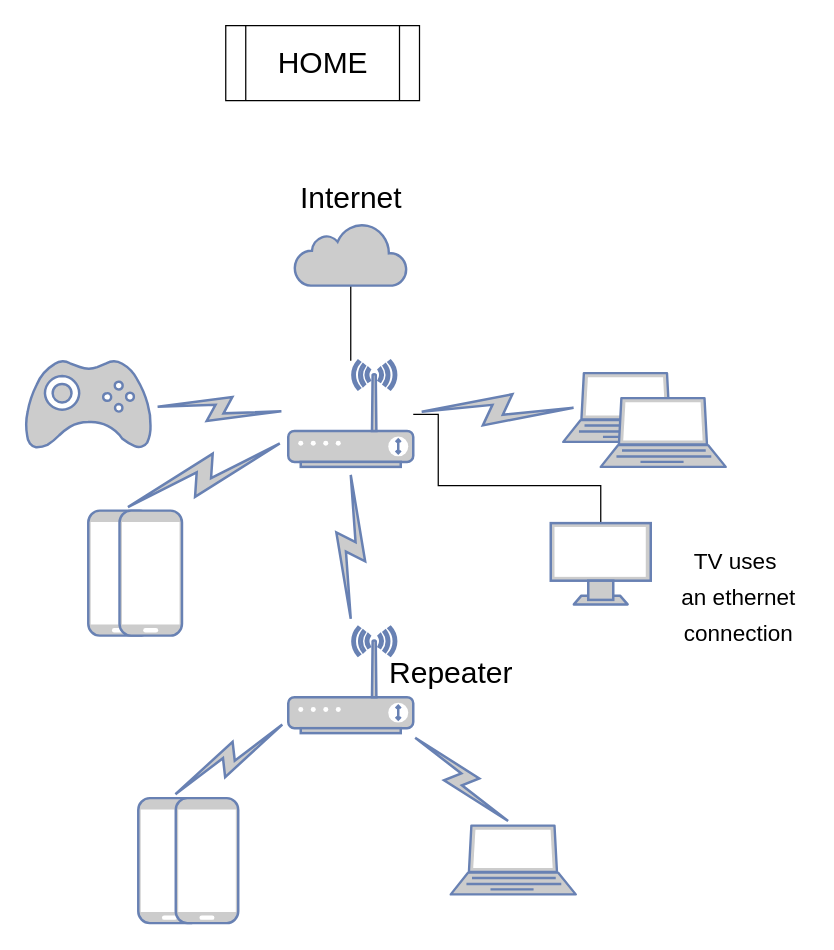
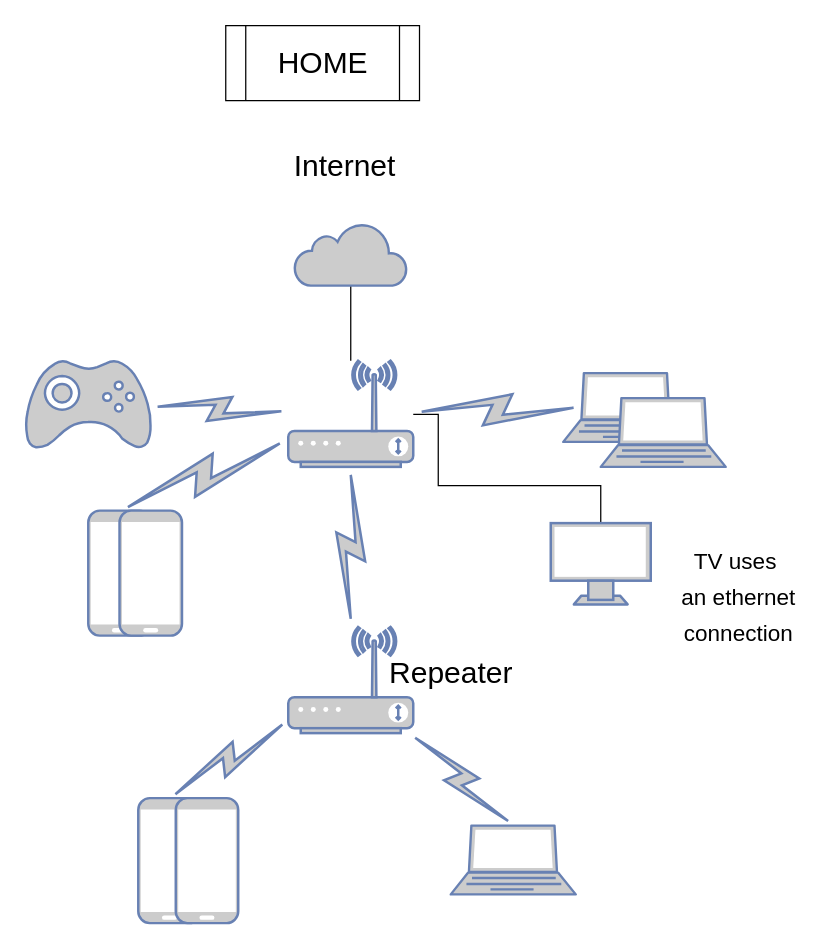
node "Internet": moved (351, 198) -> (344, 167)
